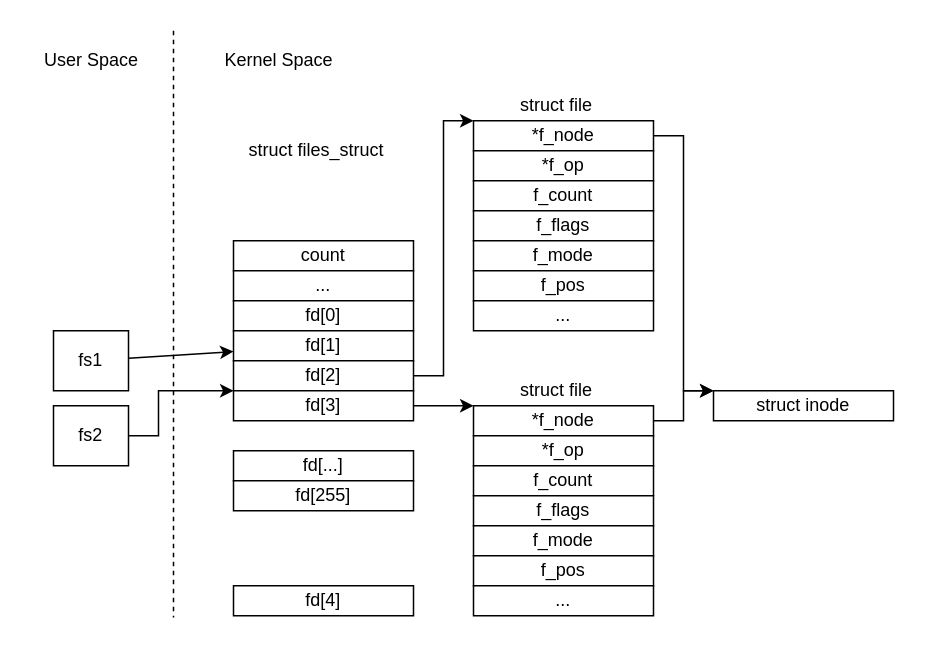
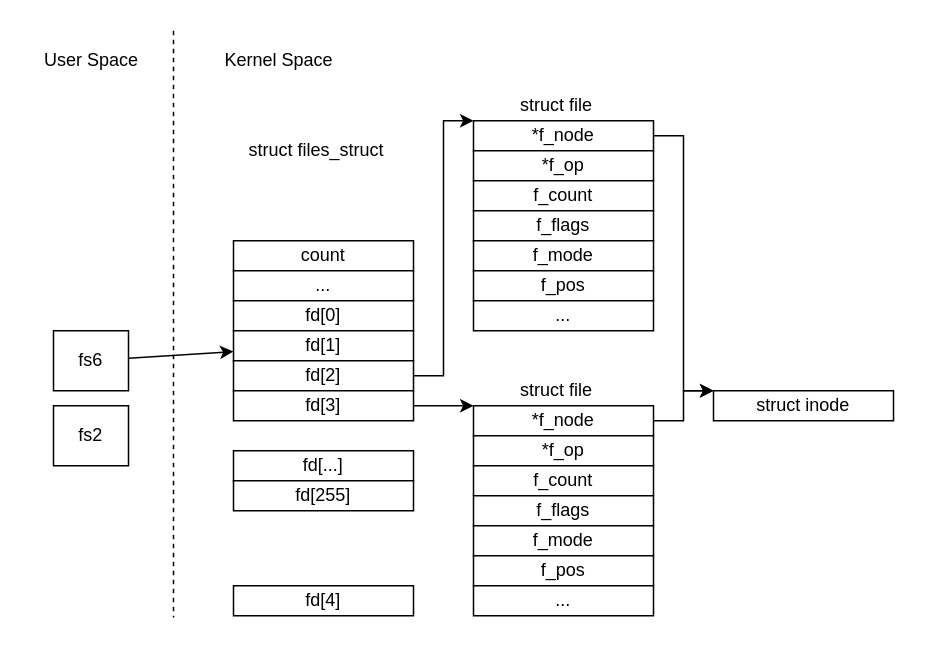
node "fs1": label "fs1" -> "fs6"
edge "fs2" -> "fd[3]": removed
